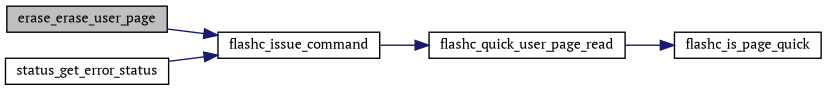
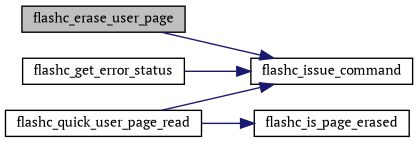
node "erase_erase_user_page": label "erase_erase_user_page" -> "flashc_erase_user_page"
edge "flashc_issue_command" -> "flashc_quick_user_page_read": reversed
node "flashc_is_page_quick": label "flashc_is_page_quick" -> "flashc_is_page_erased"
node "status_get_error_status": label "status_get_error_status" -> "flashc_get_error_status"
